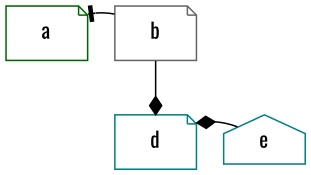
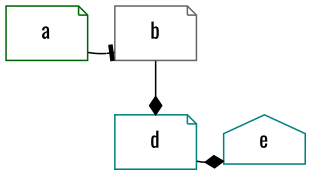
edge "b" -> "a": reversed
edge "e" -> "d": reversed
